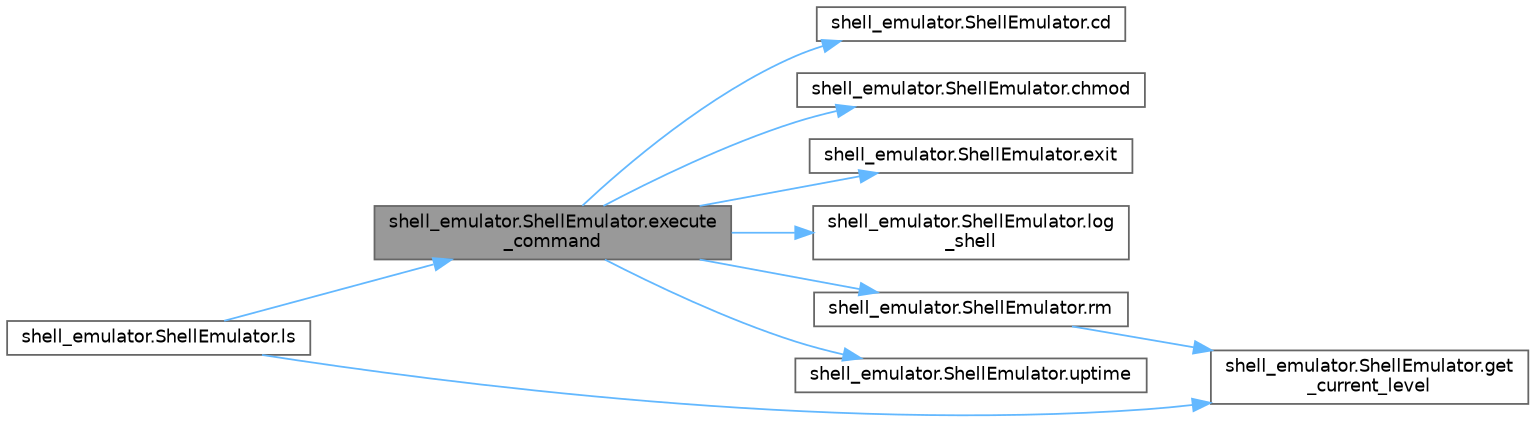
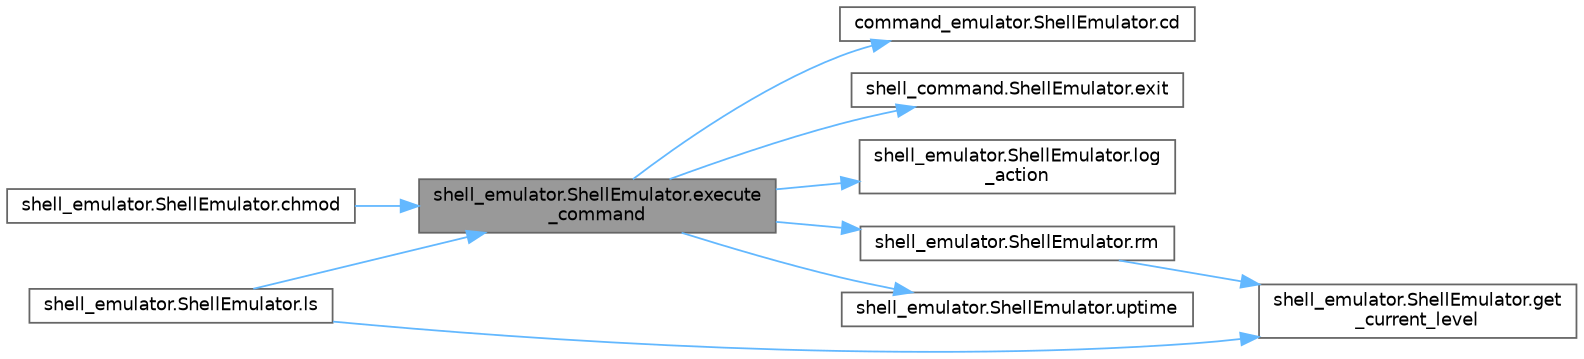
node "shell_emulator.ShellEmulator.cd": label "shell_emulator.ShellEmulator.cd" -> "command_emulator.ShellEmulator.cd"
edge "shell_emulator.ShellEmulator.execute _command" -> "shell_emulator.ShellEmulator.chmod": reversed
node "shell_emulator.ShellEmulator.exit": label "shell_emulator.ShellEmulator.exit" -> "shell_command.ShellEmulator.exit"
node "shell_emulator.ShellEmulator.log _shell": label "shell_emulator.ShellEmulator.log _shell" -> "shell_emulator.ShellEmulator.log _action"
